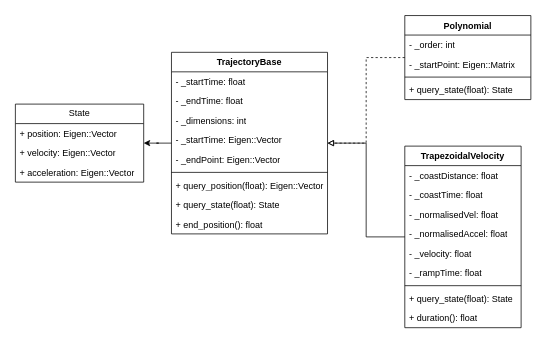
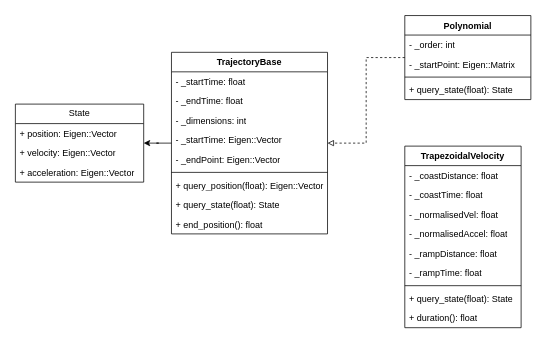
edge "TrapezoidalVelocity" -> "TrajectoryBase": removed
node "- _velocity: float": label "- _velocity: float" -> "- _rampDistance: float"
